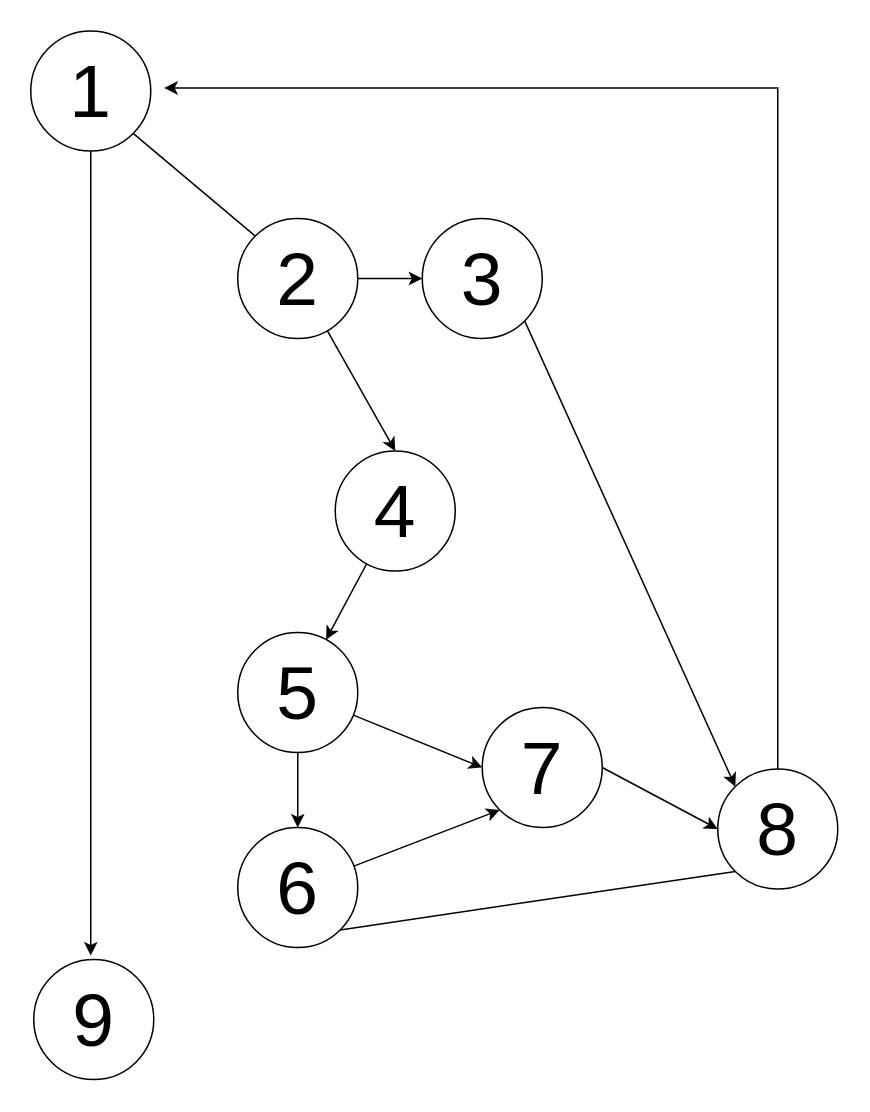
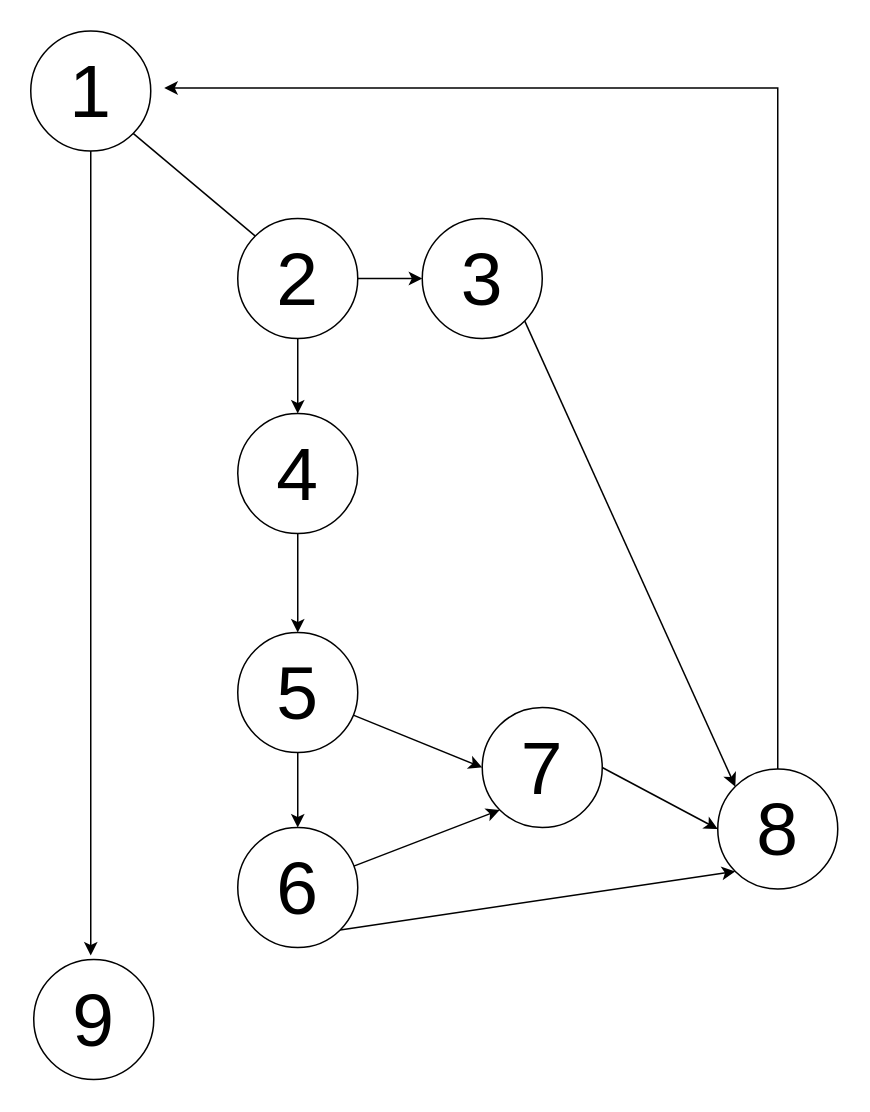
node "4": moved (395, 511) -> (298, 473)
edge "8" -- "6": arrowhead none -> classic
